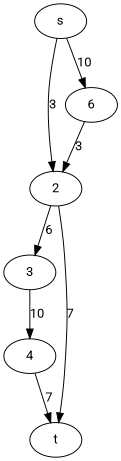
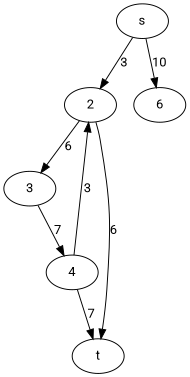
edge "6" -> "2": now "4" -> "2"
edge "3" -> "4": label "10" -> "7"
edge "2" -> "t": label "7" -> "6"
